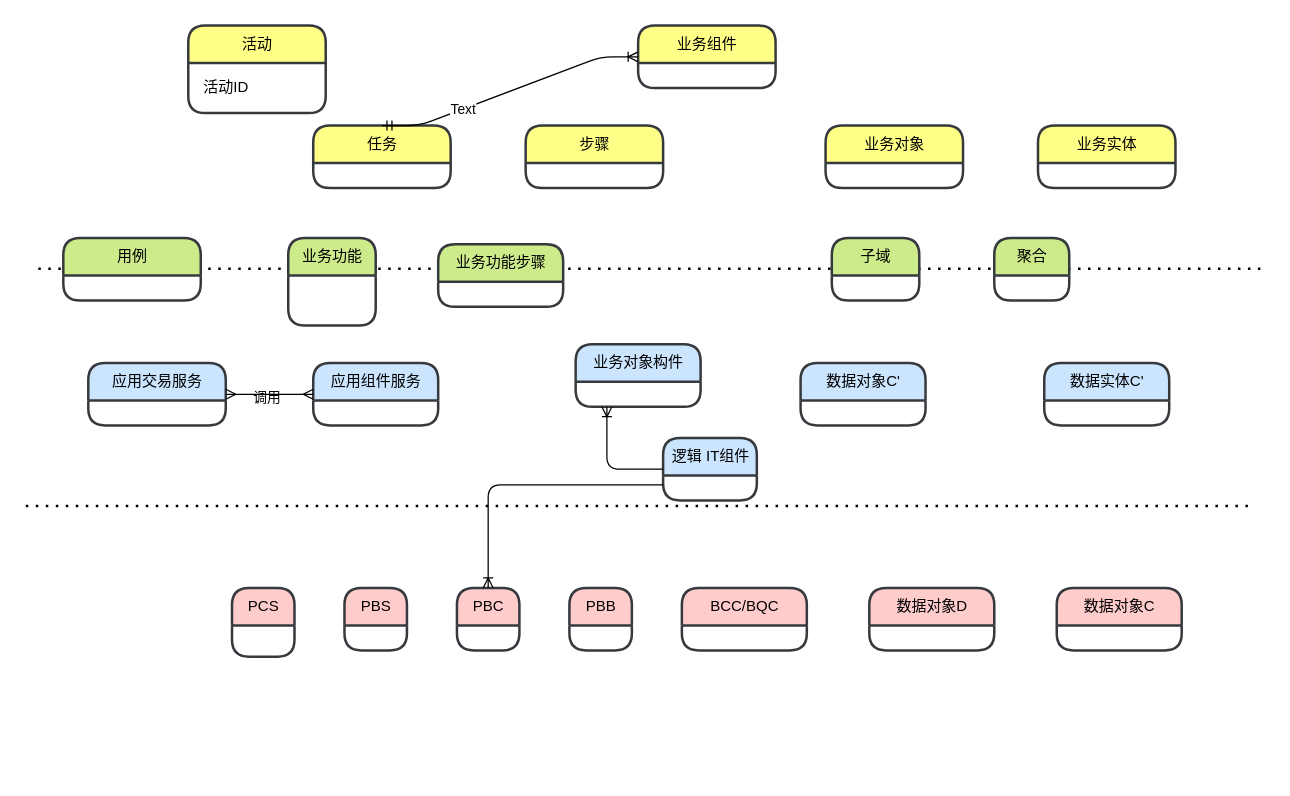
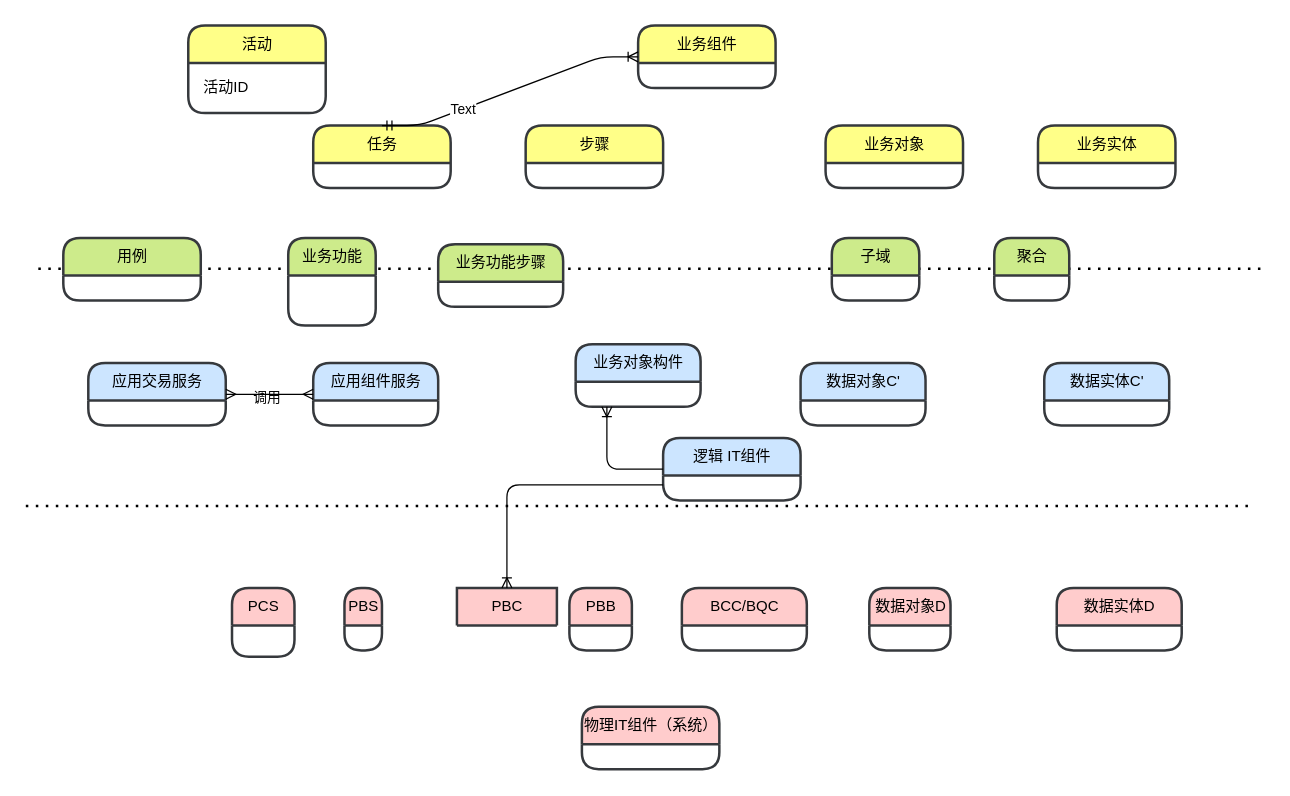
node "逻辑 IT组件": size 94x63 -> 138x63
node "数据对象C": label "数据对象C" -> "数据实体D"
node "PBS": size 63x63 -> 38x63
node "PBC": size 63x63 -> 100x38
node "数据对象D": size 125x63 -> 81x63
node "物理IT组件（系统）": added
